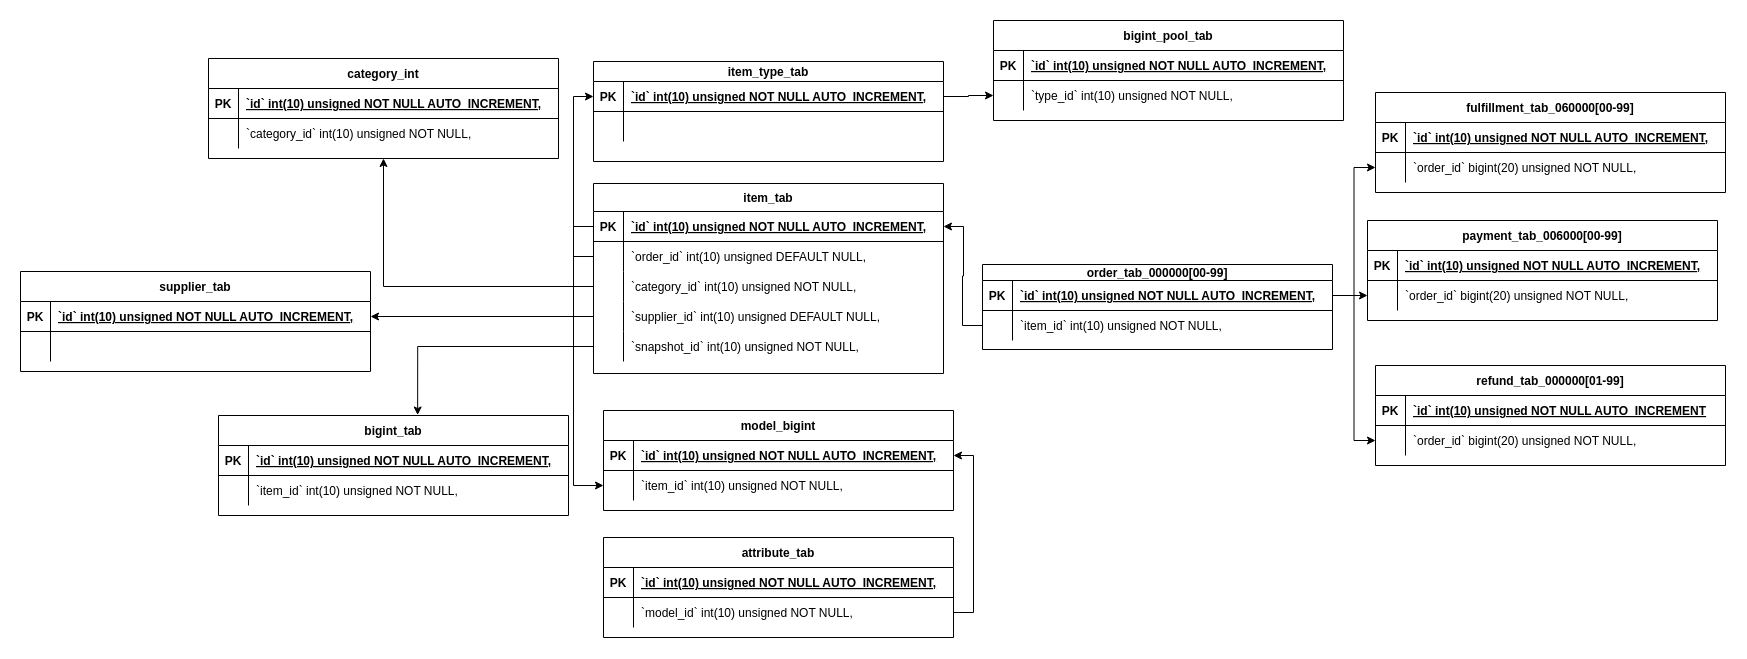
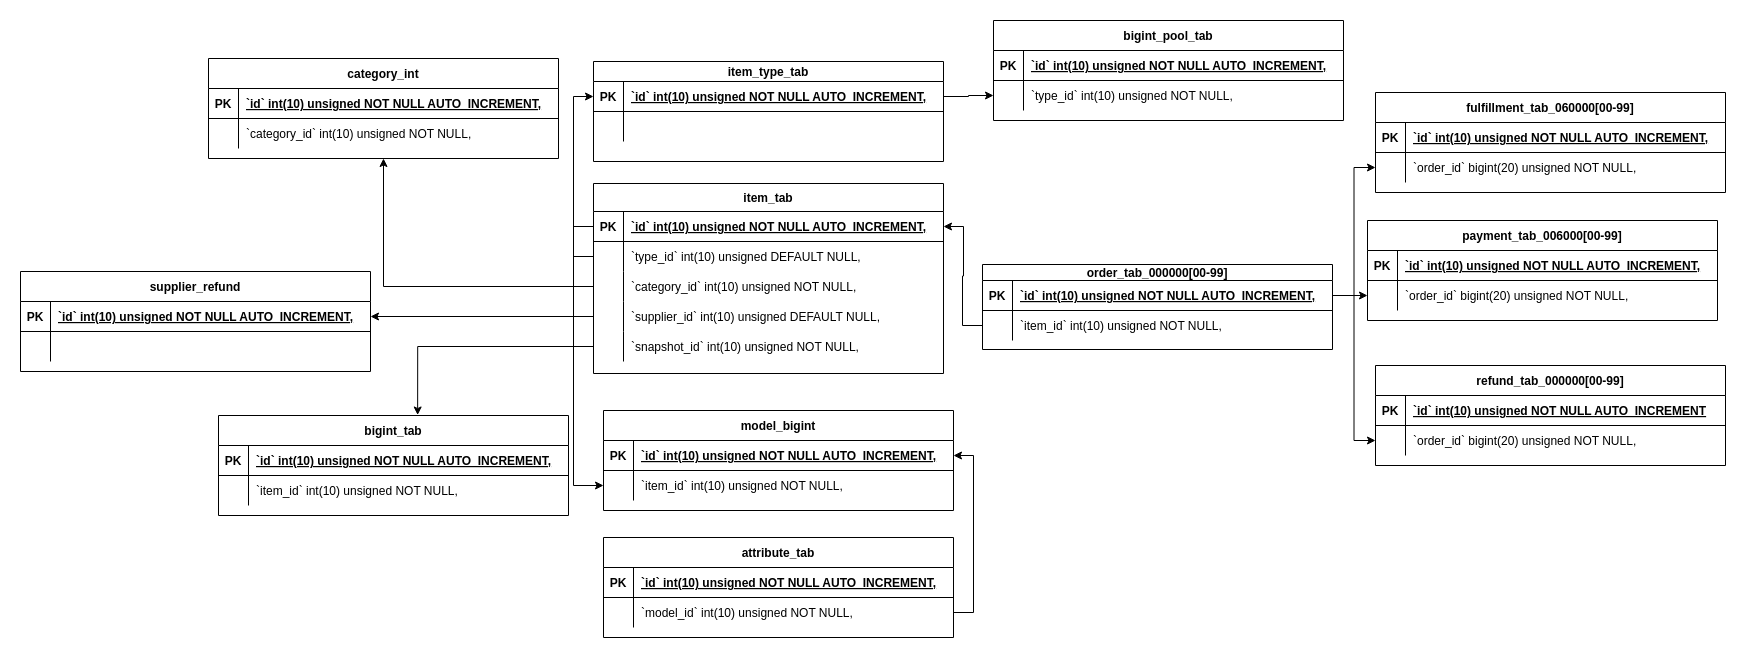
node "`order_id` int(10) unsigned DEFAULT NULL,": label "`order_id` int(10) unsigned DEFAULT NULL," -> "`type_id` int(10) unsigned DEFAULT NULL,"
node "supplier_tab": label "supplier_tab" -> "supplier_refund"
node "refund_tab_000000[01-99]": label "refund_tab_000000[01-99]" -> "refund_tab_000000[00-99]"
